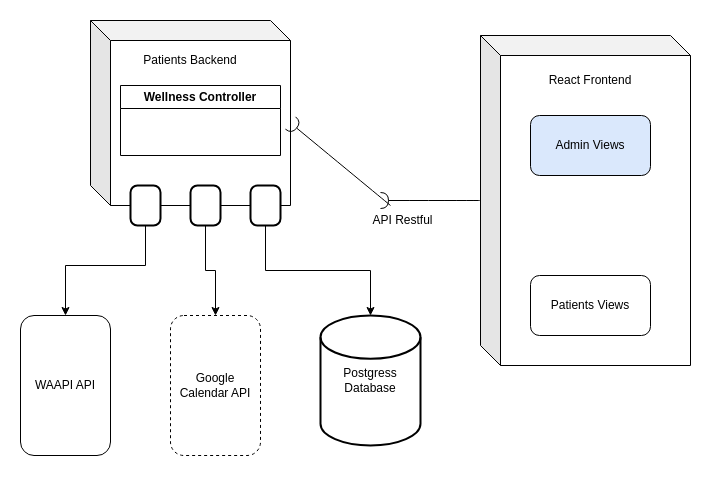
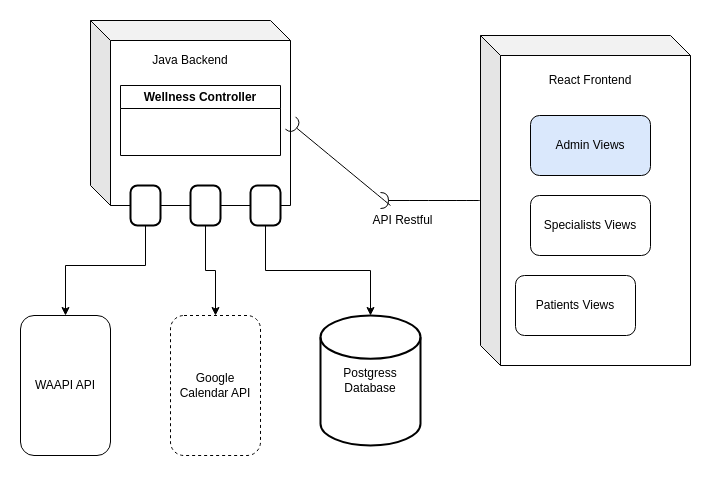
node "Patients Backend": label "Patients Backend" -> "Java Backend"
node "Specialists Views": added
node "Patients Views": moved (591, 306) -> (576, 306)
